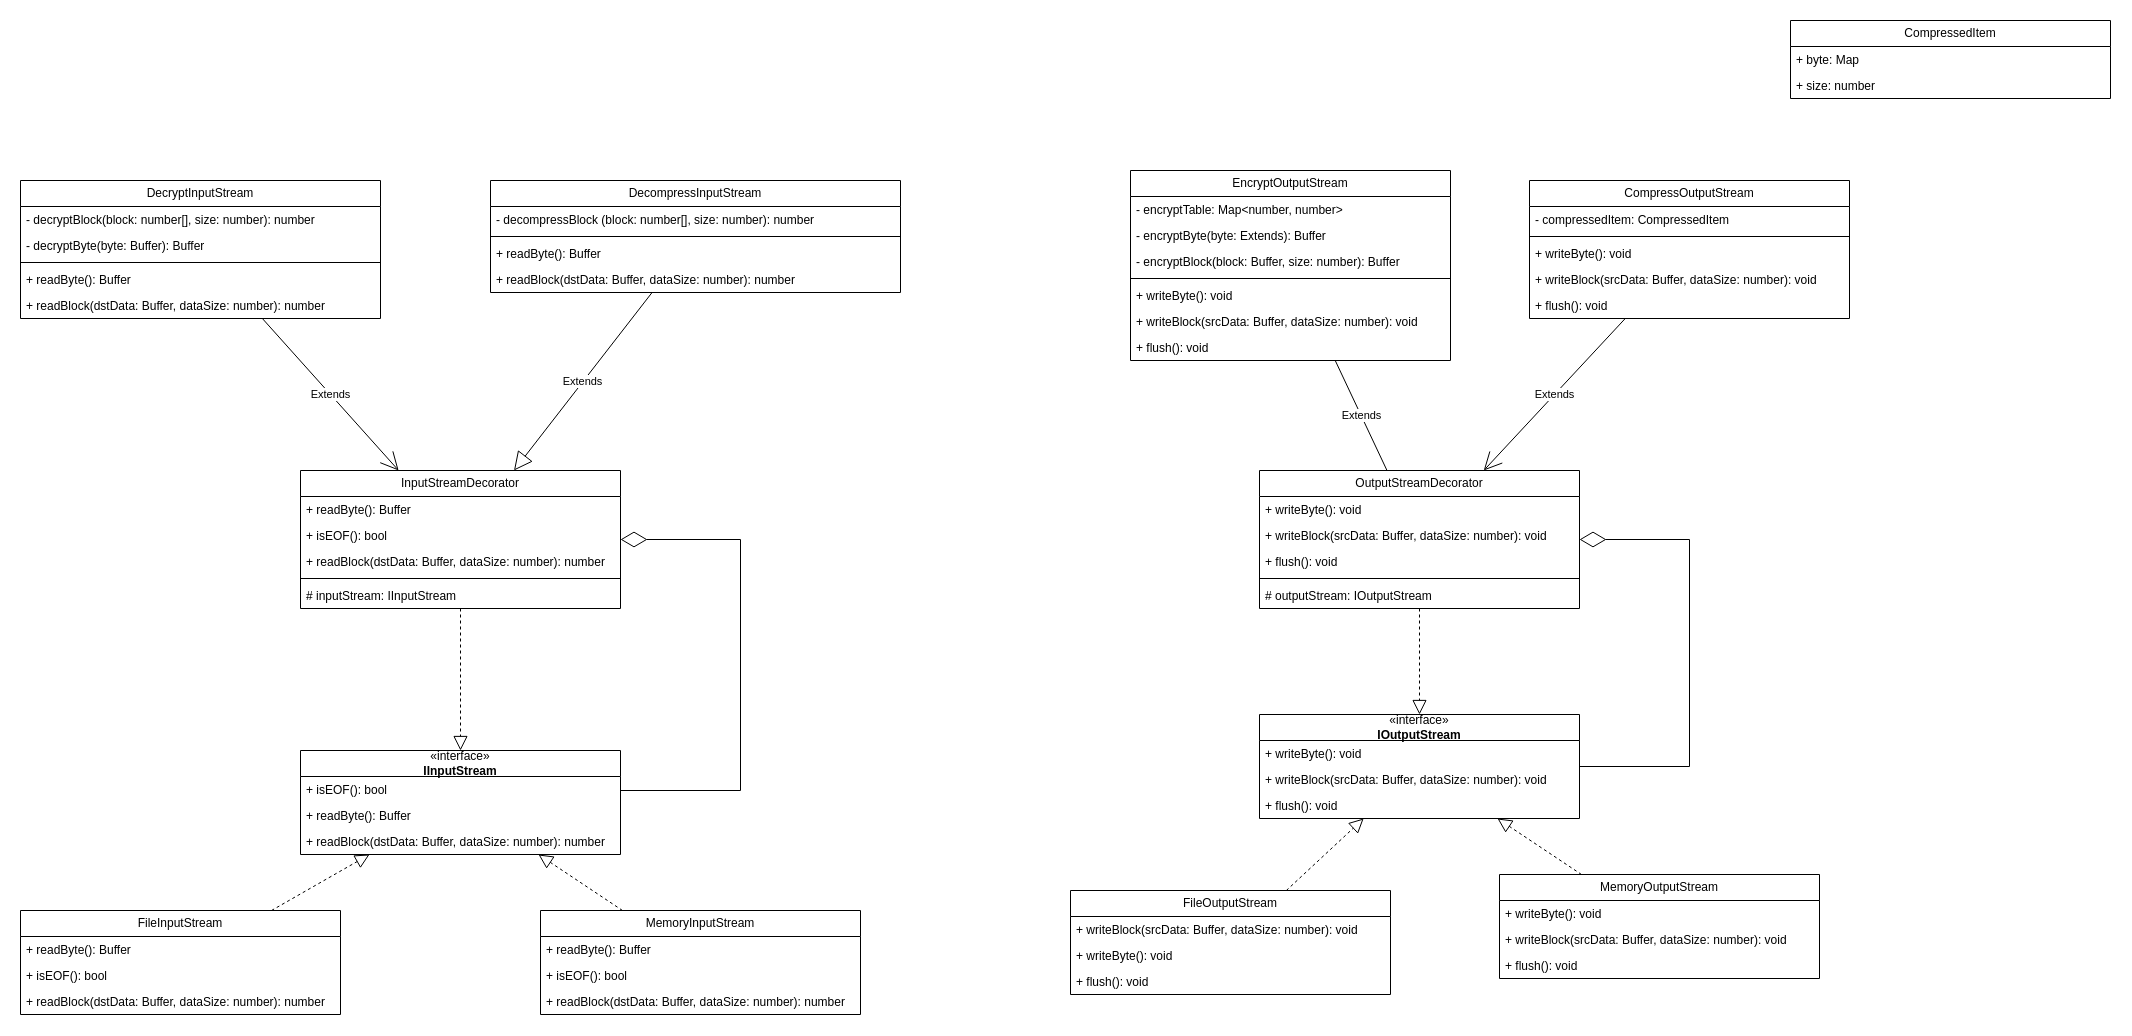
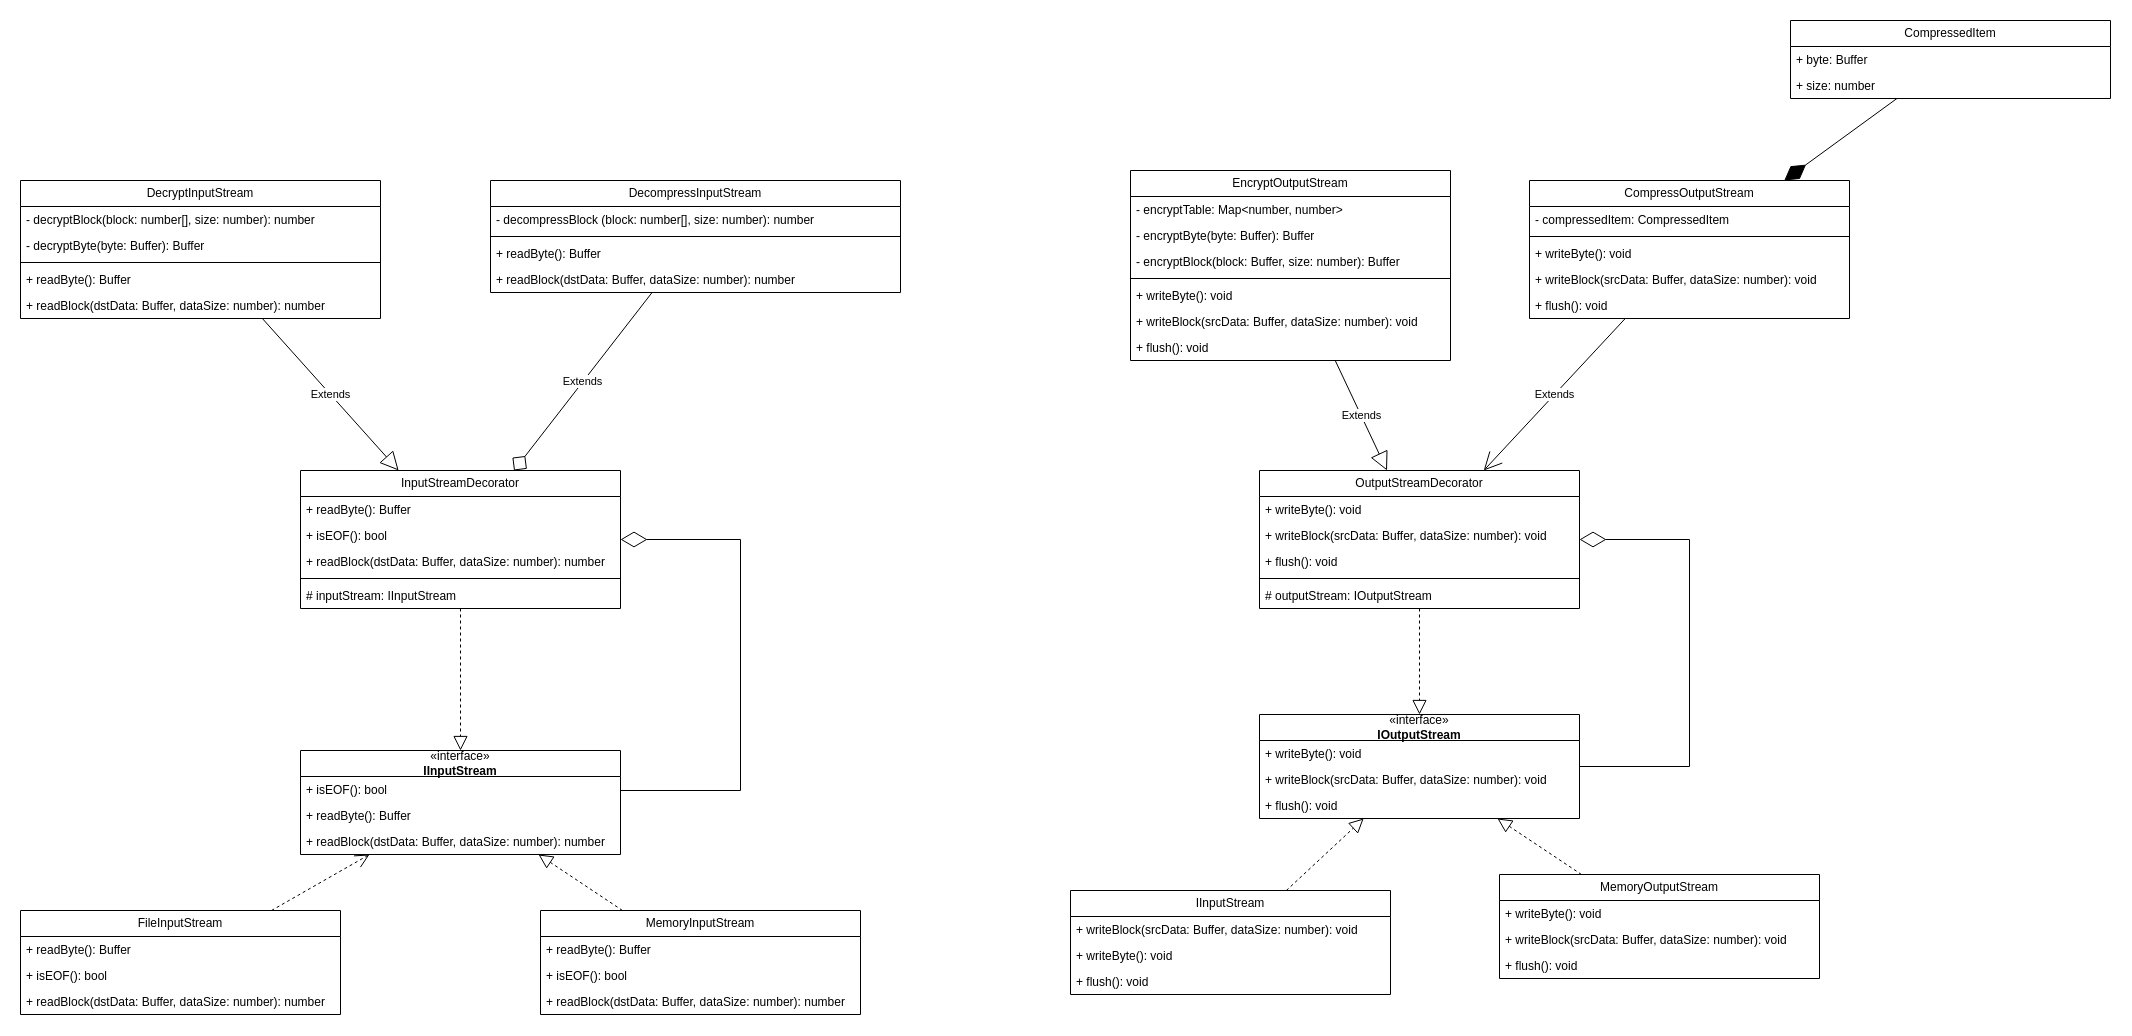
node "+ byte: Map": label "+ byte: Map" -> "+ byte: Buffer"
edge "CompressedItem" -> "CompressOutputStream": added
node "- encryptByte(byte: Extends): Buffer": label "- encryptByte(byte: Extends): Buffer" -> "- encryptByte(byte: Buffer): Buffer"
edge "DecompressInputStream" -> "InputStreamDecorator": arrowhead block -> diamond
edge "EncryptOutputStream" -- "OutputStreamDecorator": arrowhead none -> block
edge "DecryptInputStream" -> "InputStreamDecorator": arrowhead open -> block
edge "FileInputStream" -> "«interface»IInputStream": arrowhead block -> open
node "FileOutputStream": label "FileOutputStream" -> "IInputStream"
